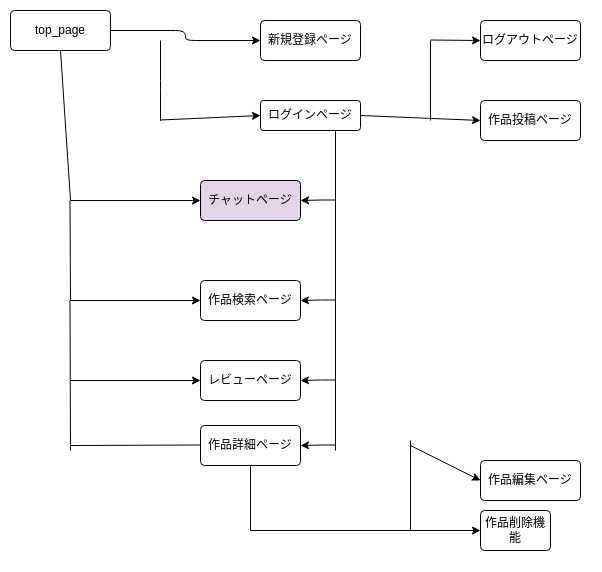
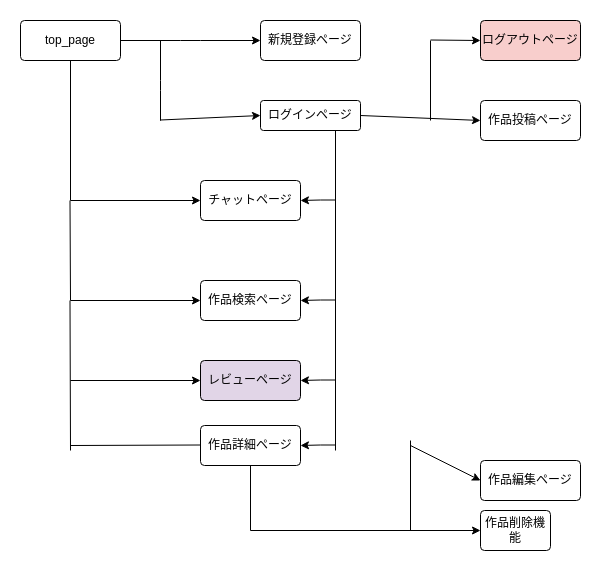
node "top_page": moved (61, 31) -> (71, 41)
node "ログアウトページ": fillcolor #ffffff -> #f8cecc
node "チャットページ": fillcolor #e1d5e7 -> #ffffff
node "レビューページ": fillcolor #ffffff -> #e1d5e7
